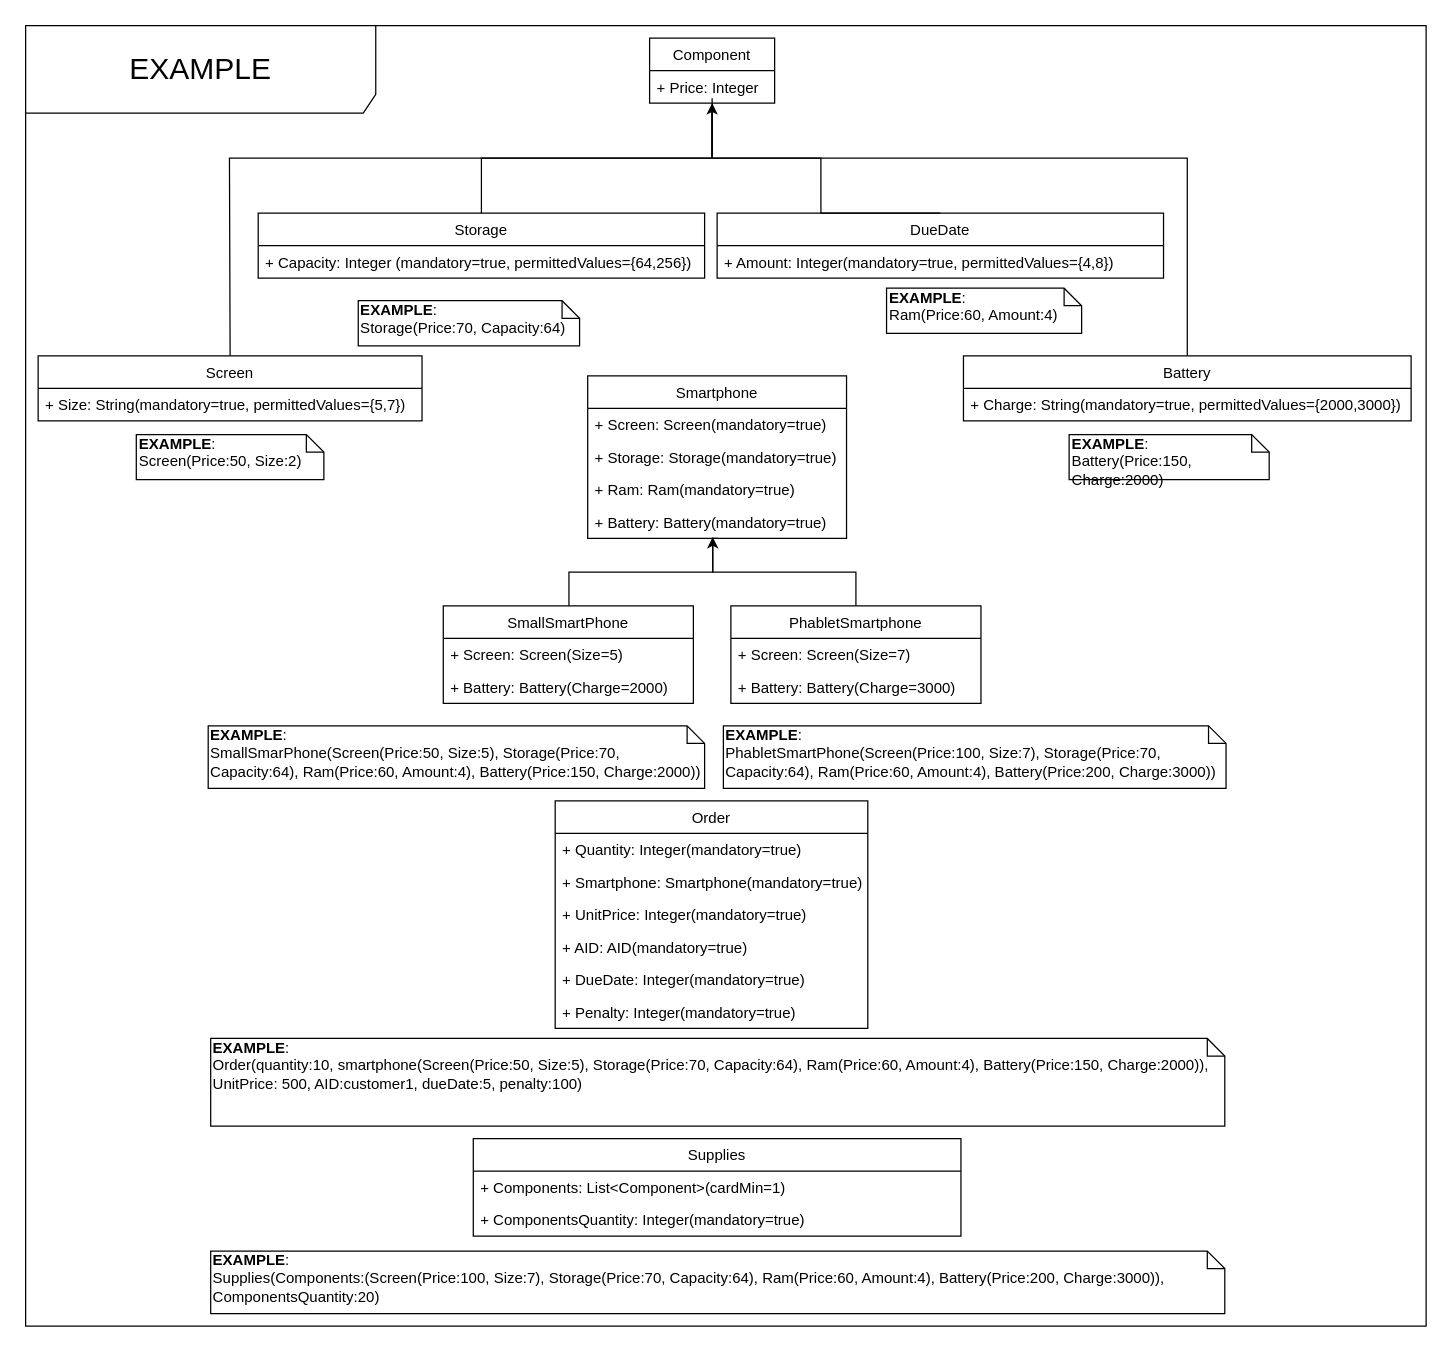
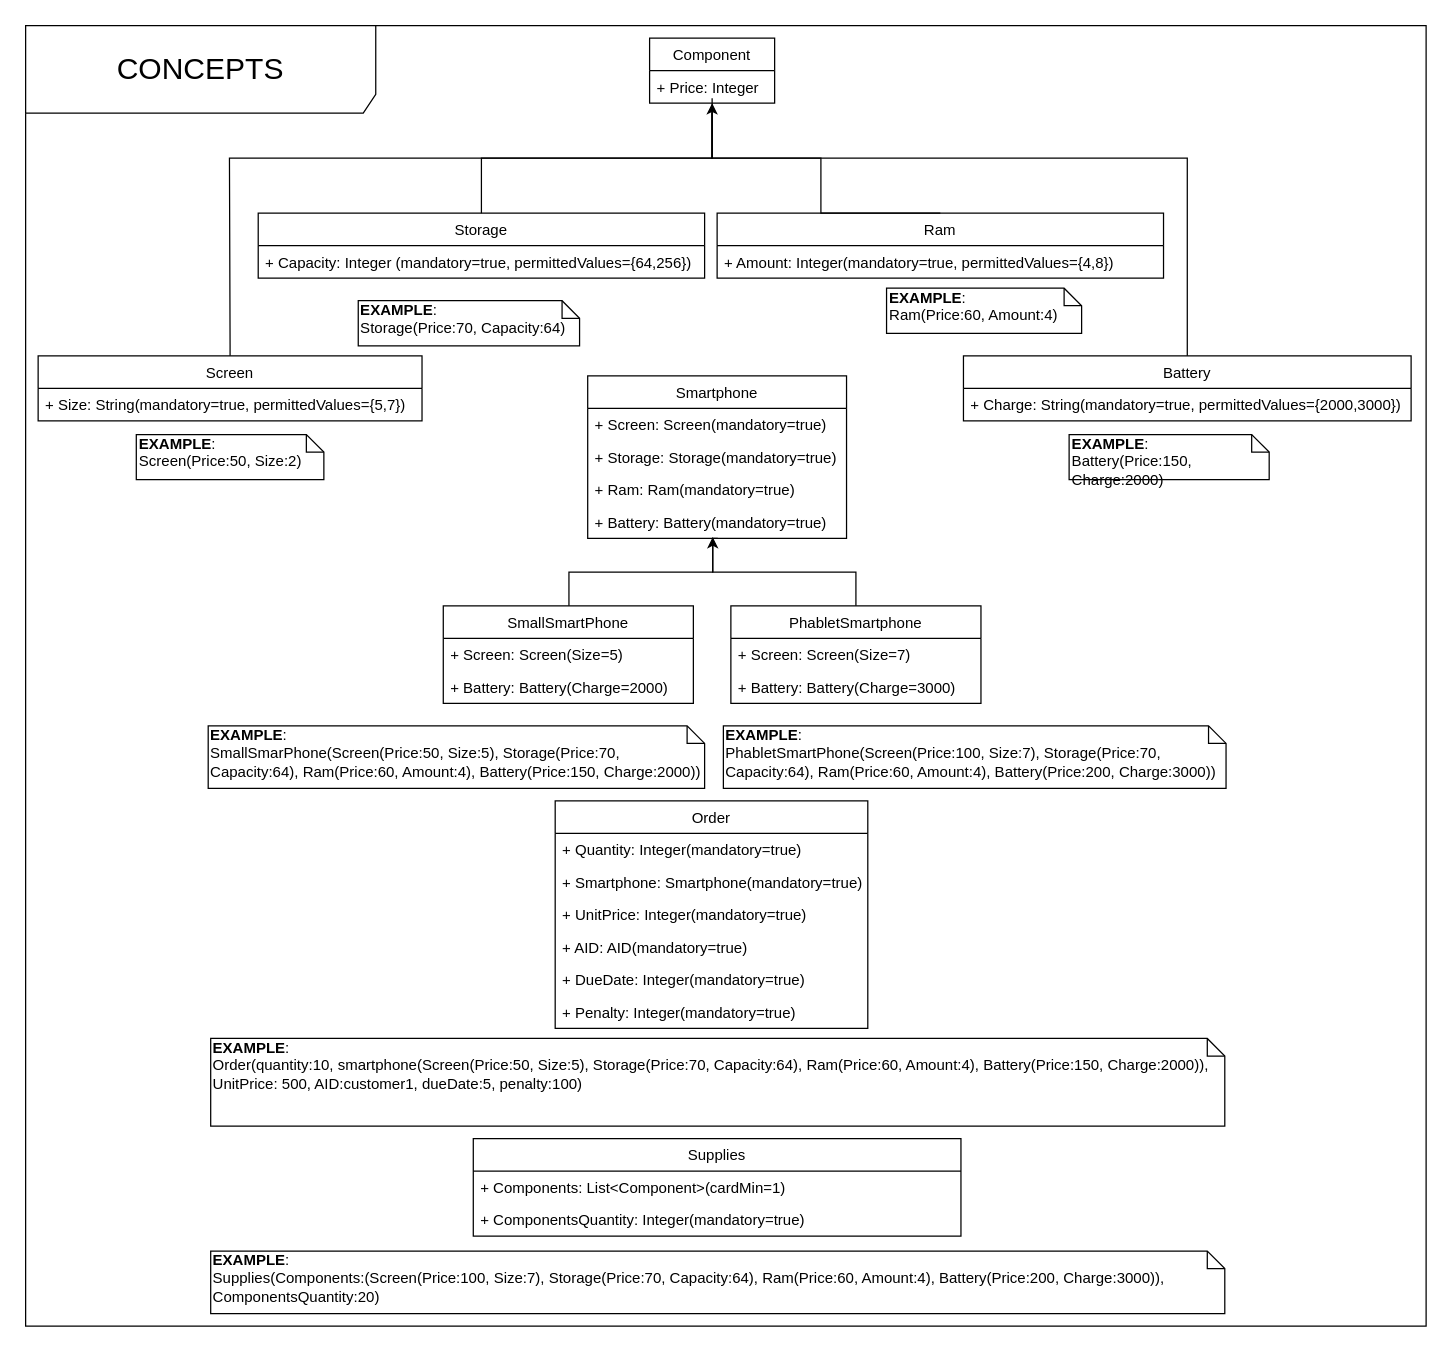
node "EXAMPLE": label "EXAMPLE" -> "CONCEPTS"
node "DueDate": label "DueDate" -> "Ram"
